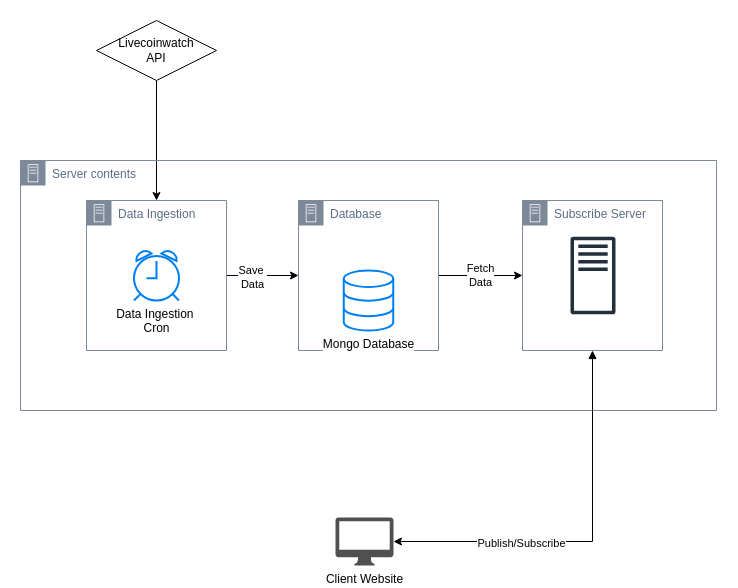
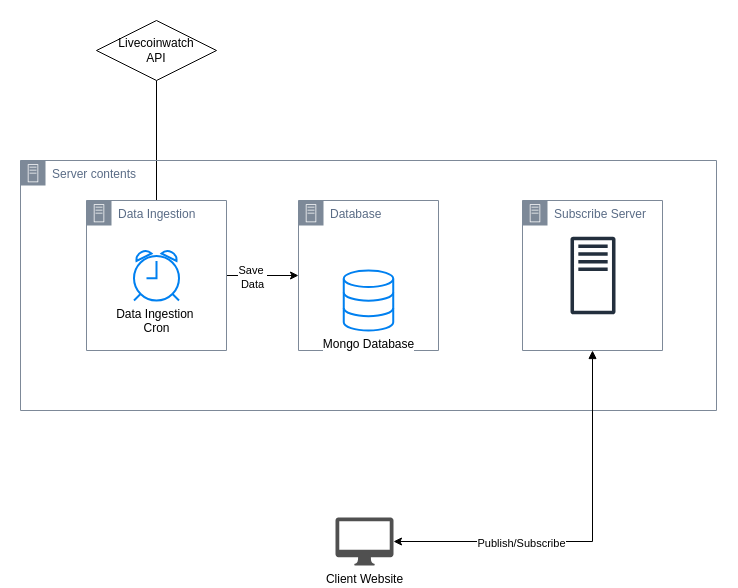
edge "Livecoinwatch API" -> "Data Ingestion": arrowhead classic -> none
edge "Database" -> "Subscribe Server": removed, label "Fetch Data"
